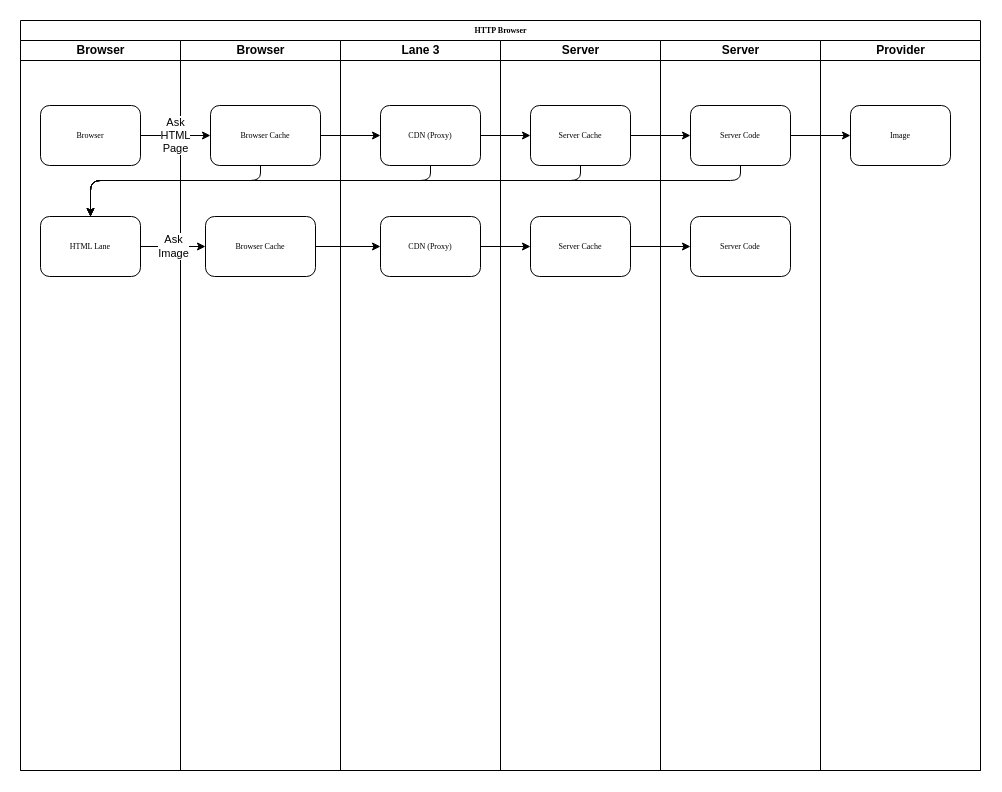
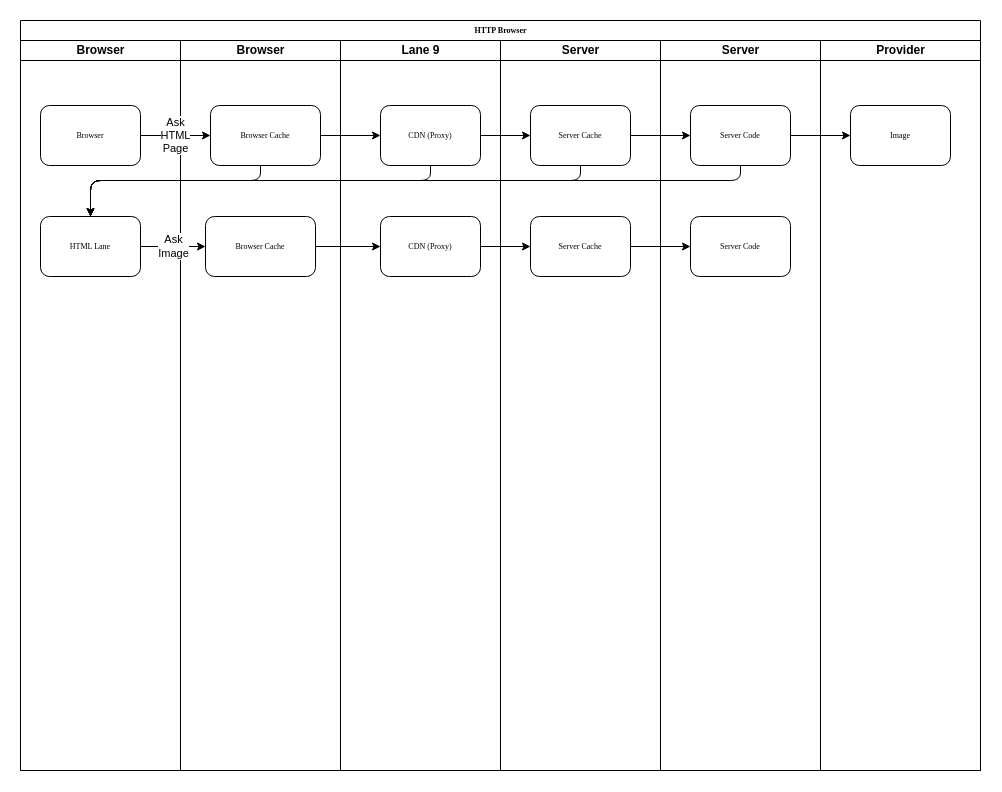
node "Lane 3": label "Lane 3" -> "Lane 9"
